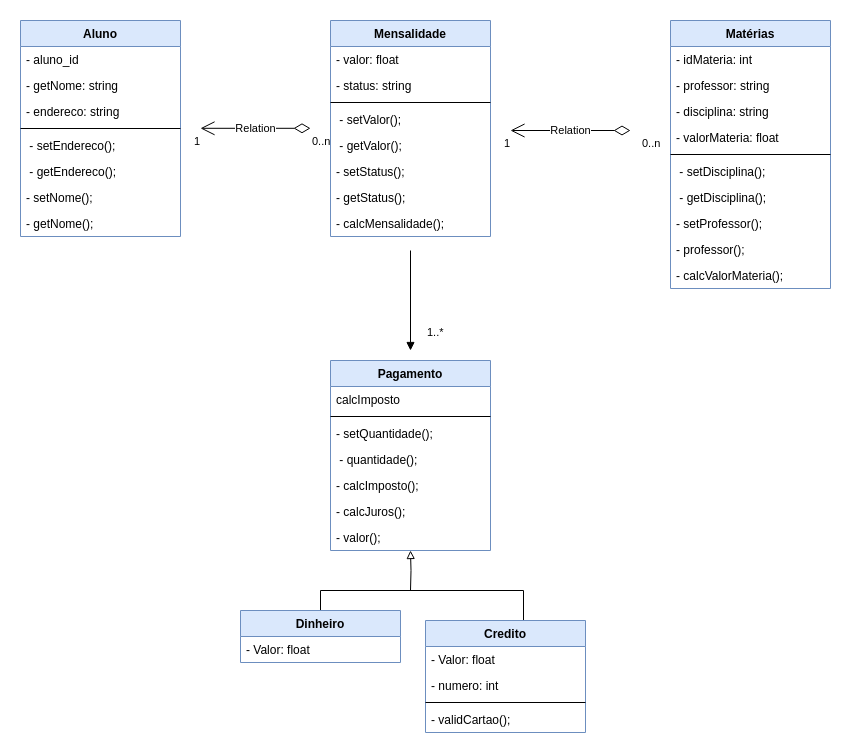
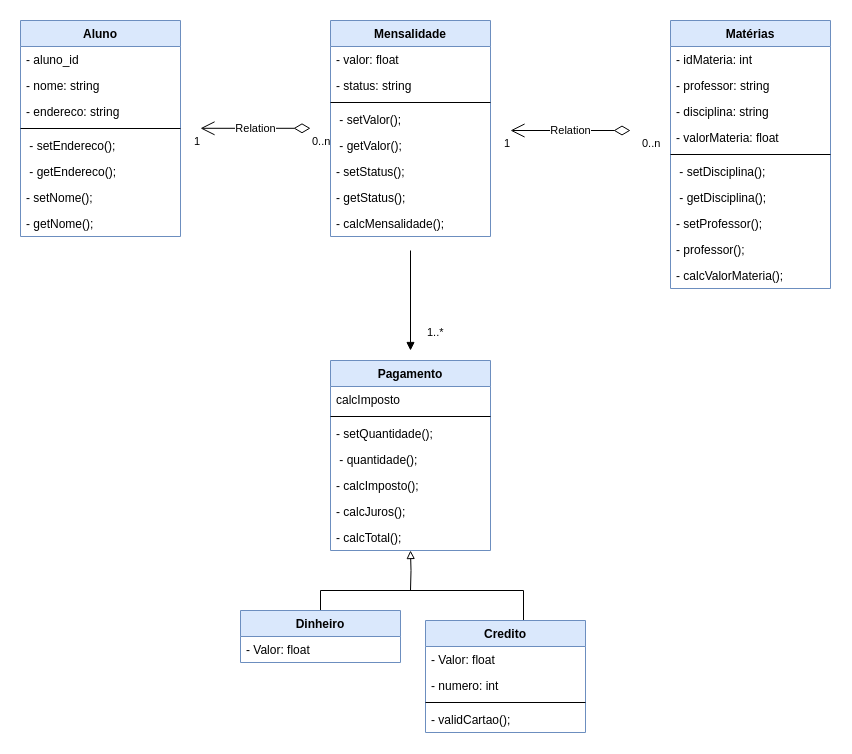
node "- getNome: string": label "- getNome: string" -> "- nome: string"
node "- valor();": label "- valor();" -> "- calcTotal();"
